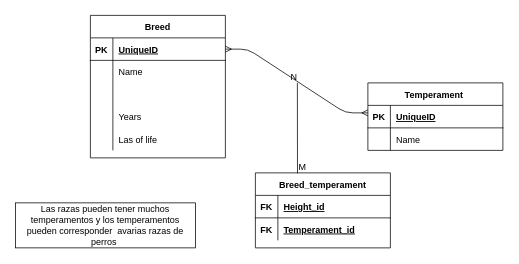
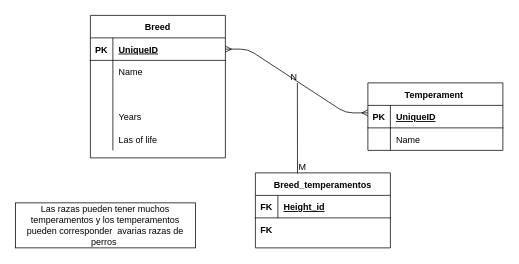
node "Breed_temperament": label "Breed_temperament" -> "Breed_temperamentos"
node "Temperament_id": removed
